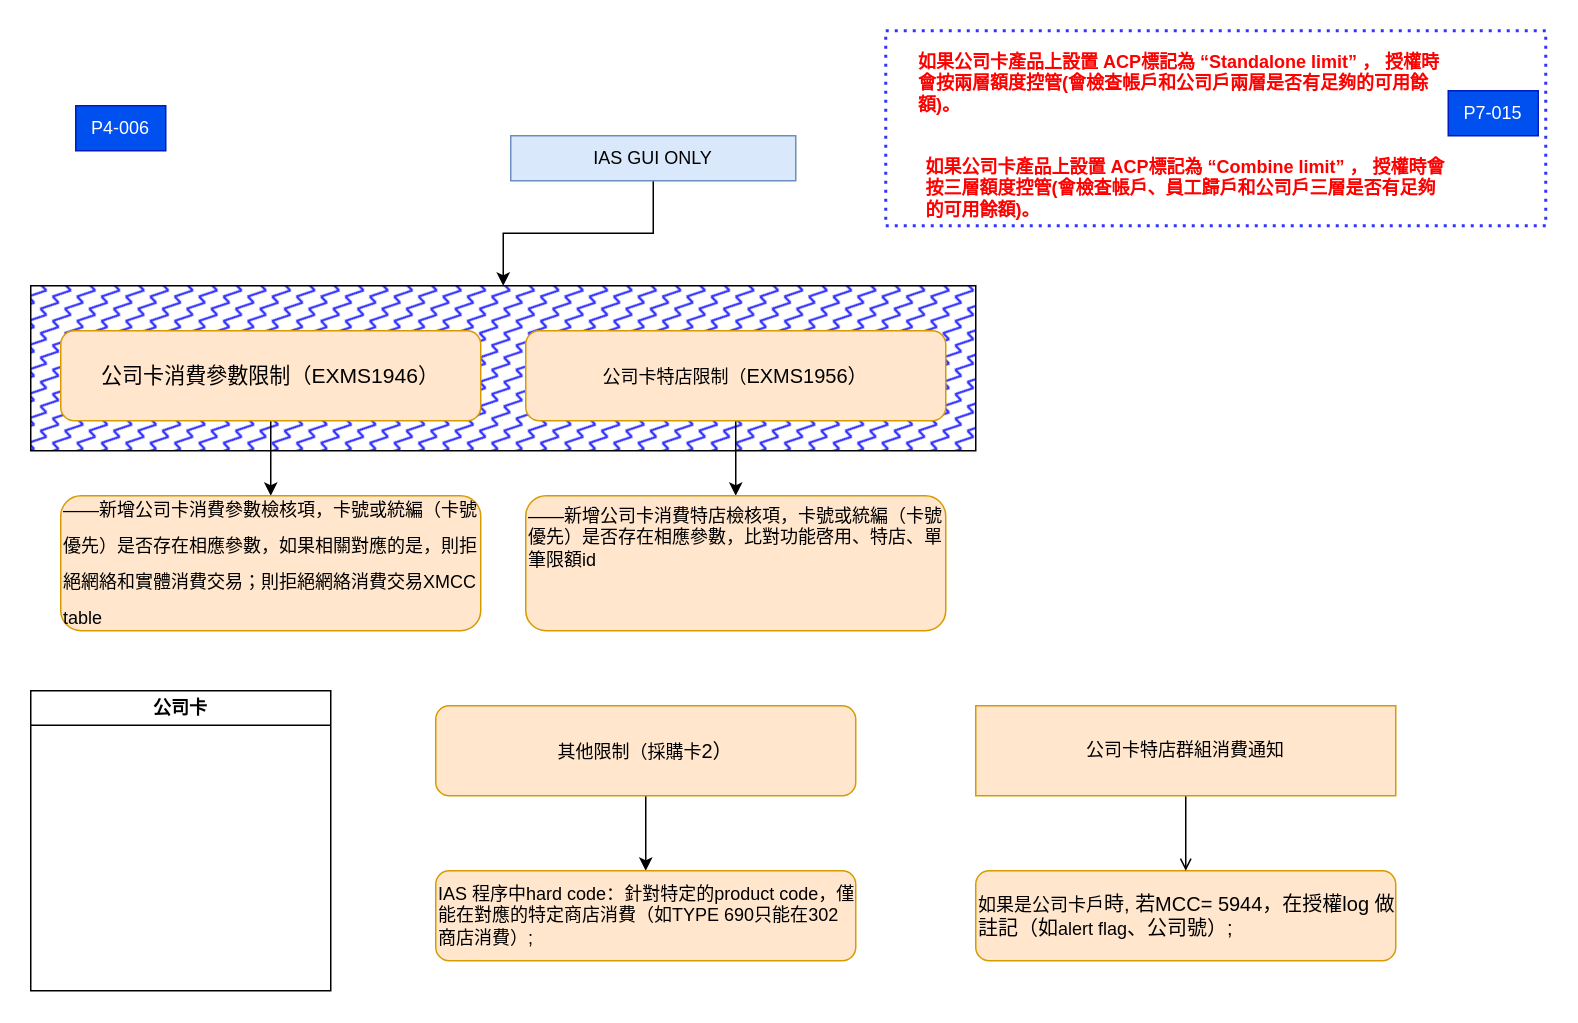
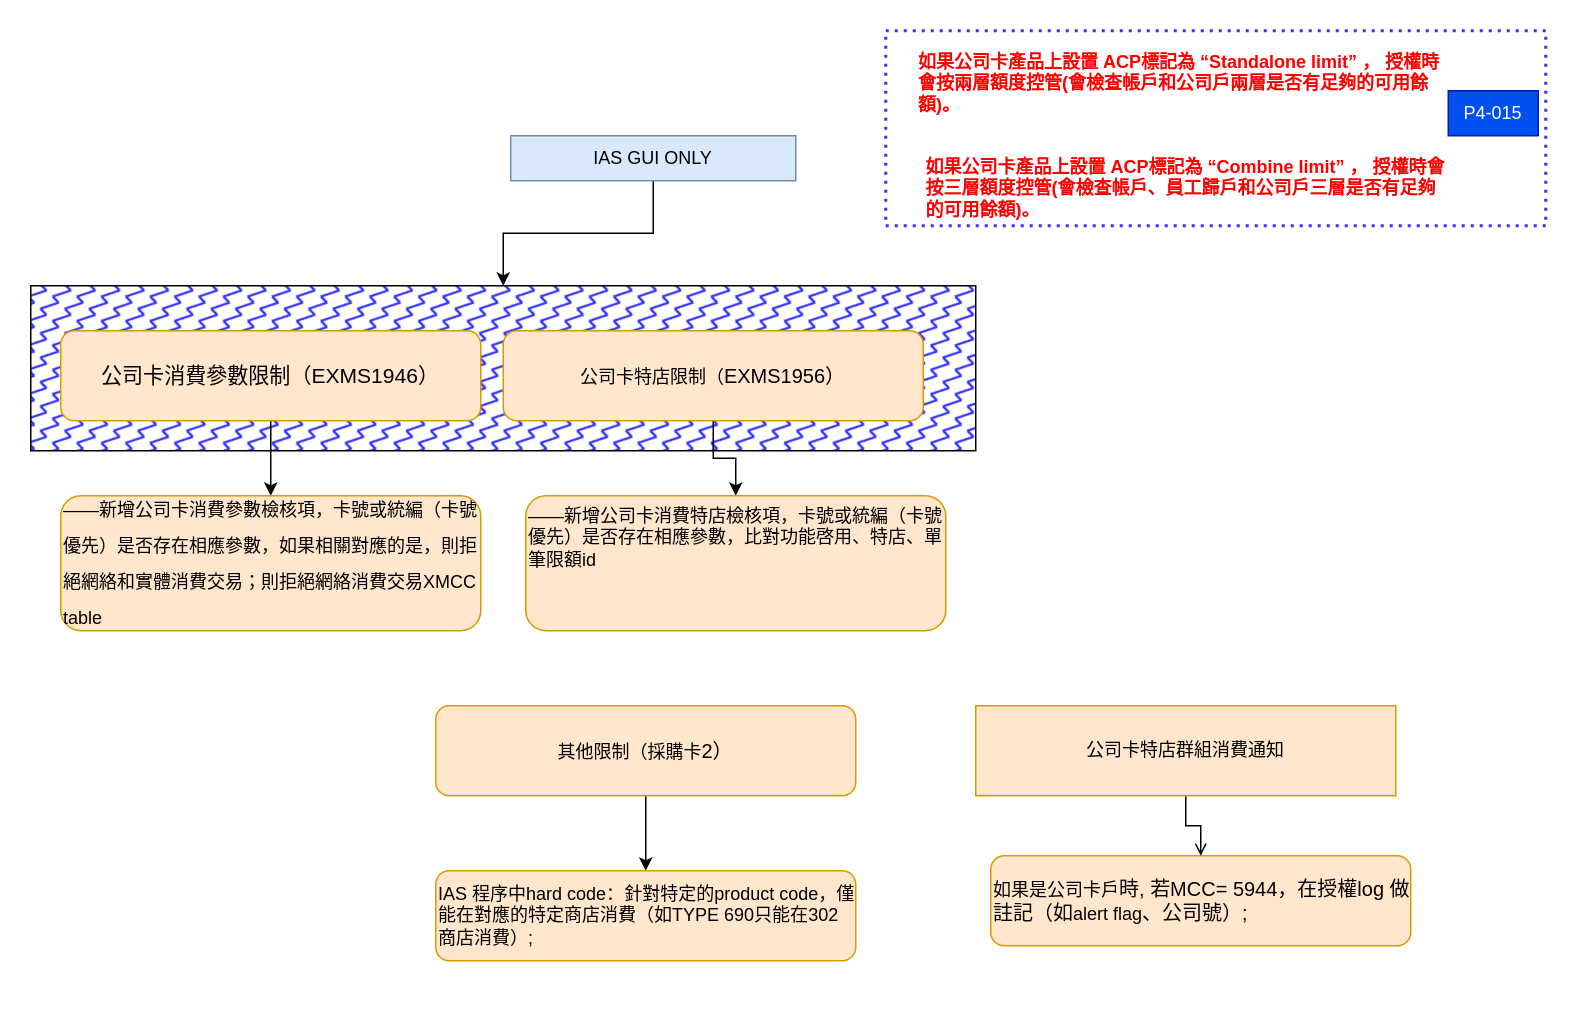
node "P7-015": label "P7-015" -> "P4-015"
node "P4-006": removed
node "公司卡特店限制（EXMS1956）": moved (736, 376) -> (713, 376)
node "公司卡": removed
node "如果是公司卡戶時, 若MCC= 5944，在授權log 做註記（如alert flag、公司號）;": moved (1186, 916) -> (1201, 901)
